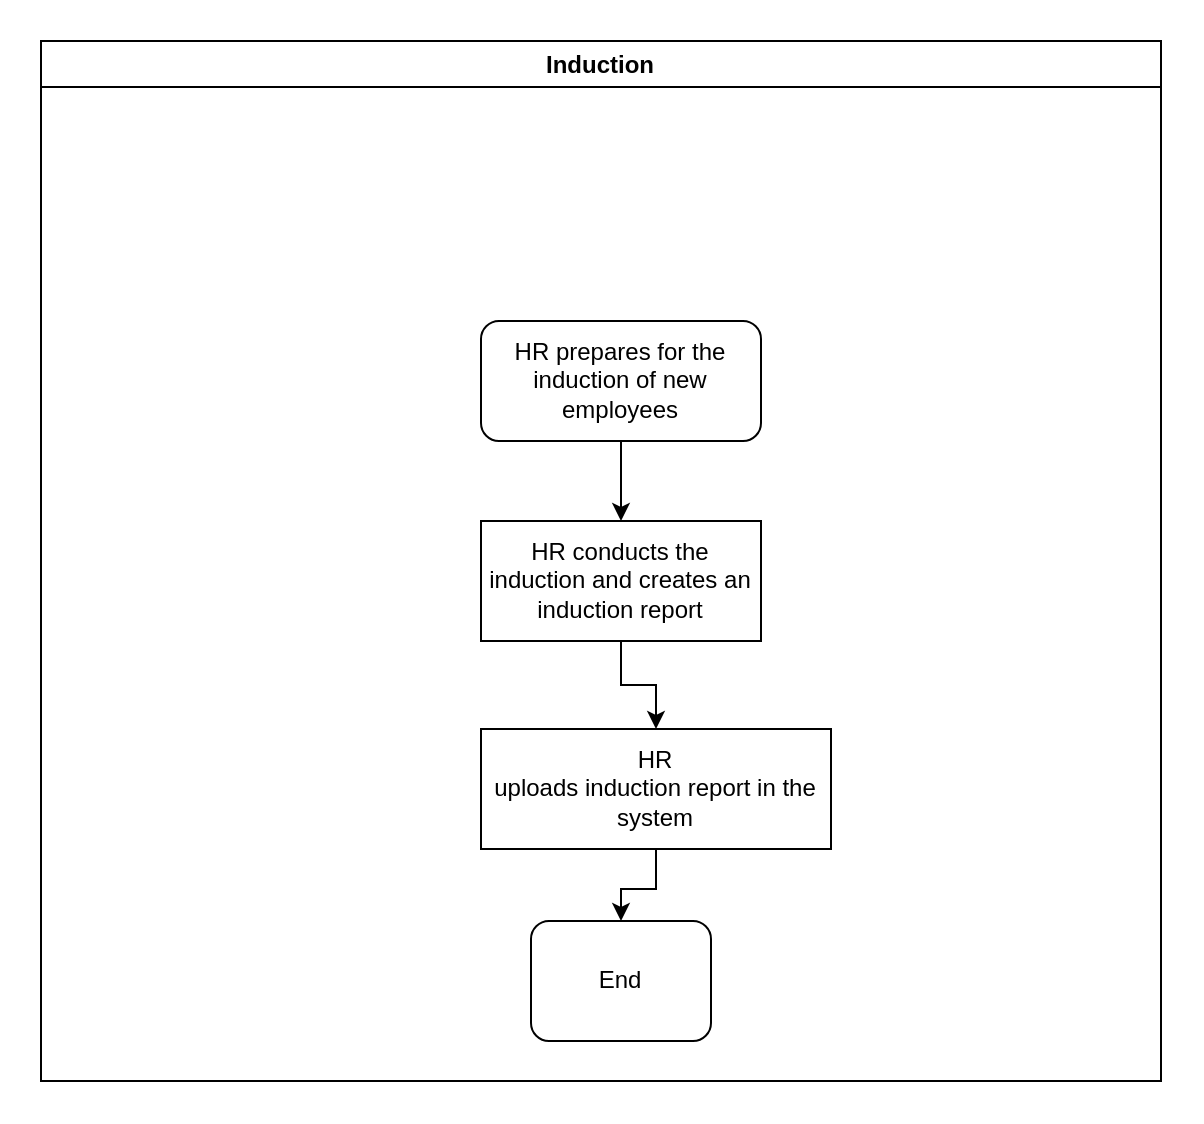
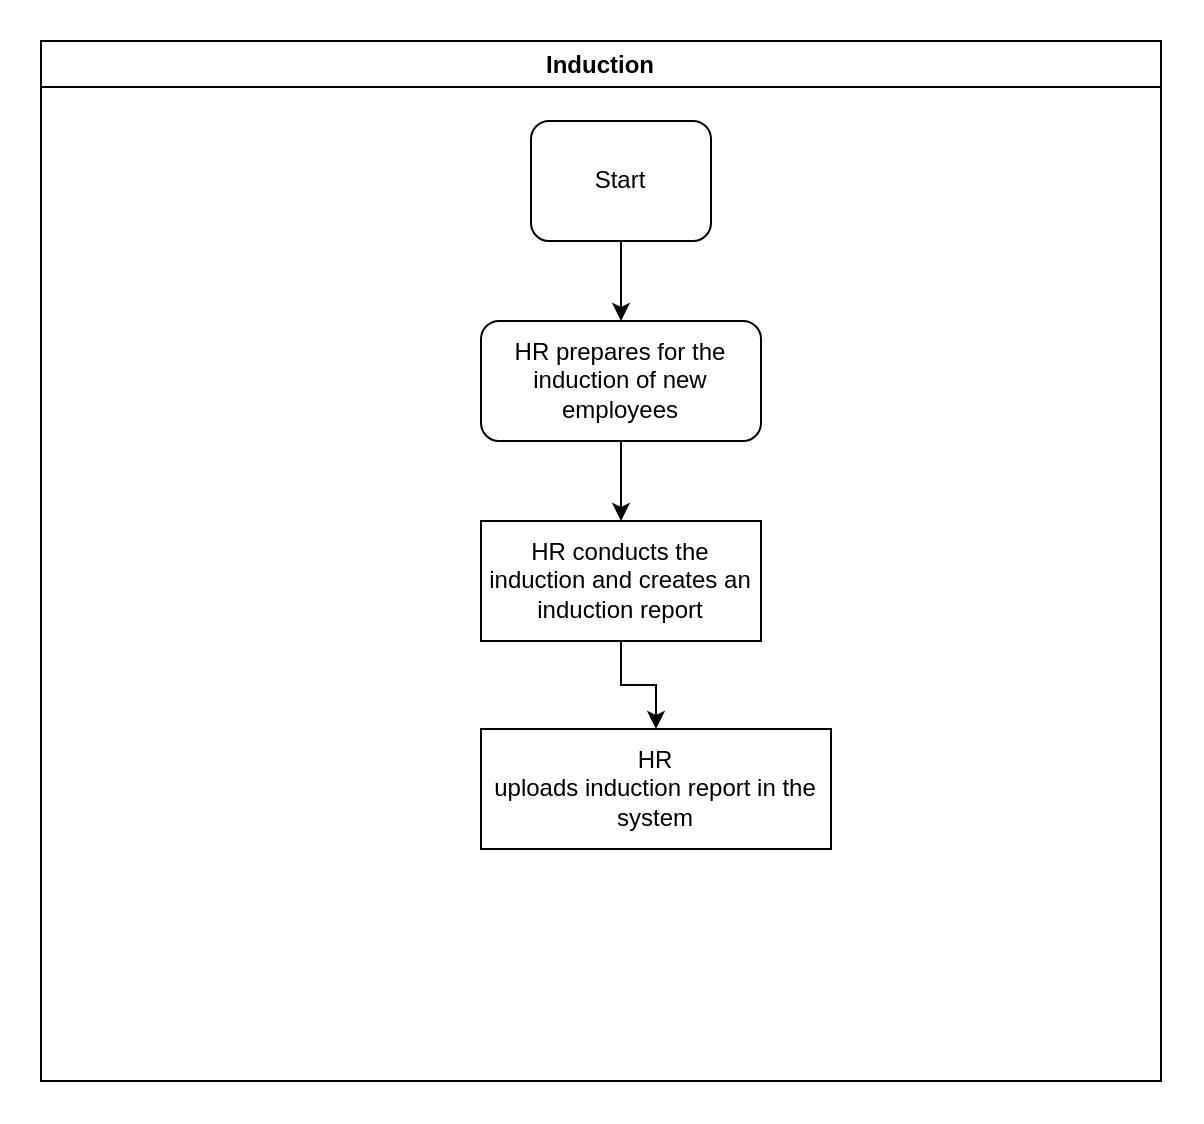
node "Start": added
edge "Start" -> "HR prepares for the induction of new employees": added
edge "HR uploads induction report in the system" -> "End": removed
node "End": removed
